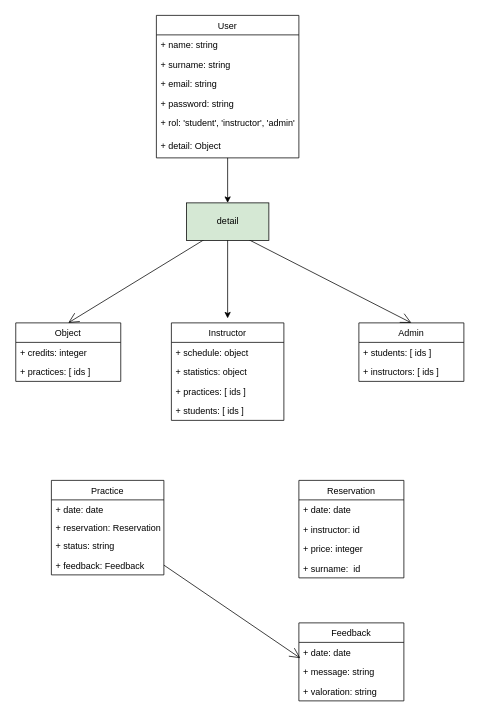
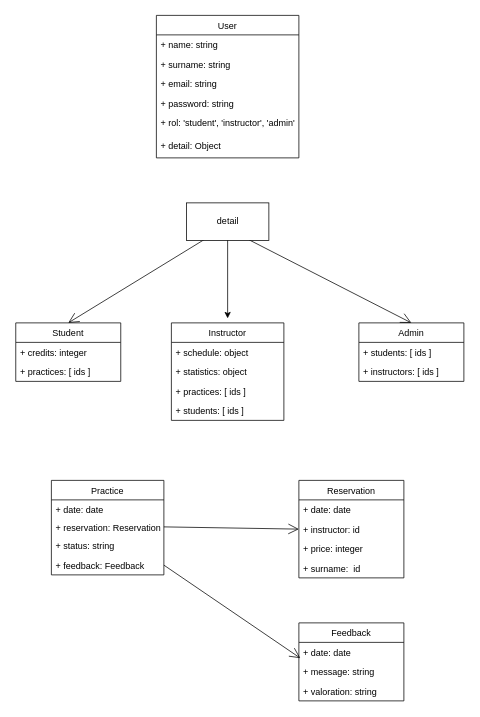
edge "User" -> "detail": removed
node "detail": fillcolor #d5e8d4 -> #ffffff
node "Object": label "Object" -> "Student"
edge "+ reservation: Reservation" -> "+ instructor: id": added
